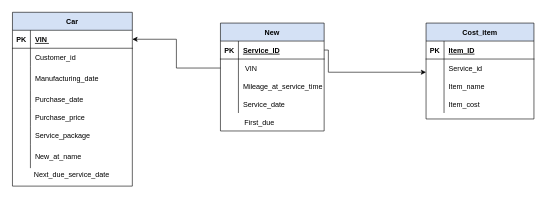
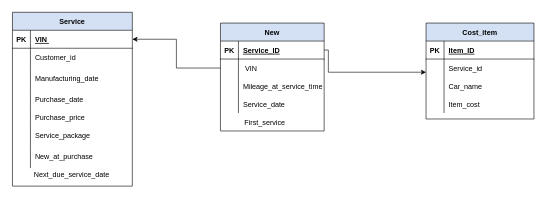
node "Car": label "Car" -> "Service"
node "Item_name": label "Item_name" -> "Car_name"
node "First_due": label "First_due" -> "First_service"
node "New_at_name": label "New_at_name" -> "New_at_purchase"
